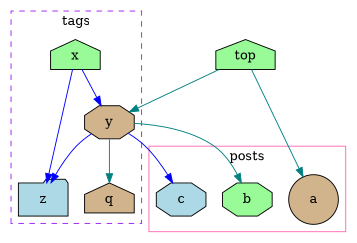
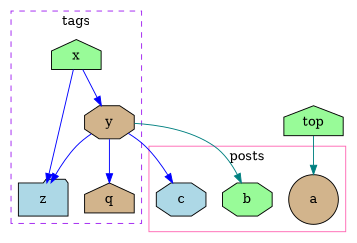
edge "top" -> "y": removed
edge "y" -> "q": color teal -> blue
